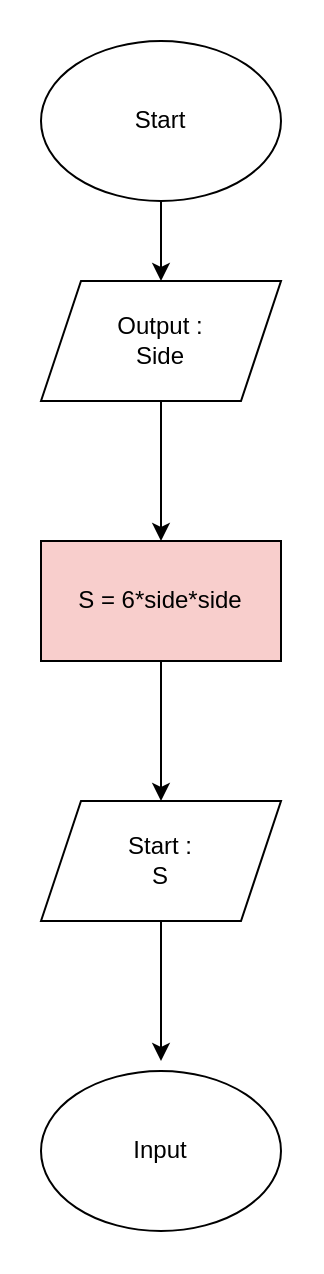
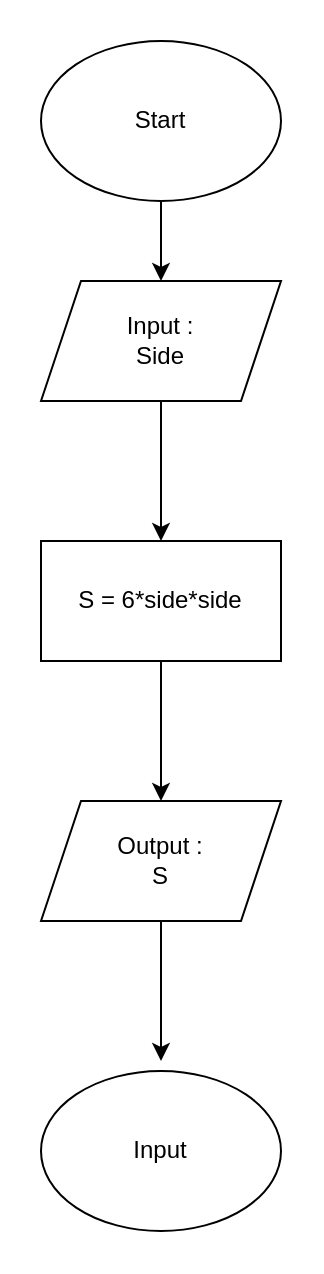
node "Output : Side": label "Output : Side" -> "Input : Side"
node "S = 6*side*side": fillcolor #f8cecc -> #ffffff
node "Start : S": label "Start : S" -> "Output : S"
